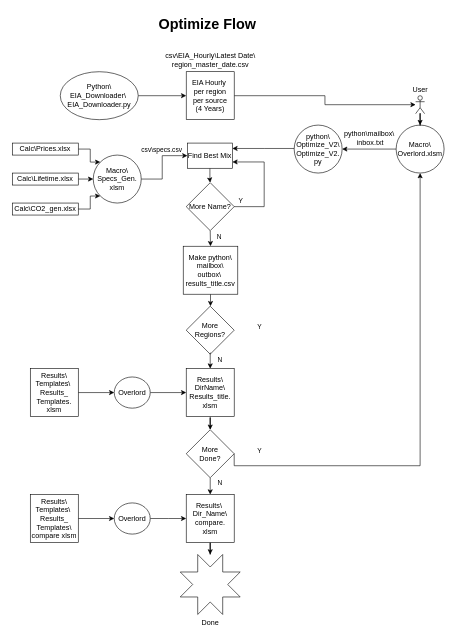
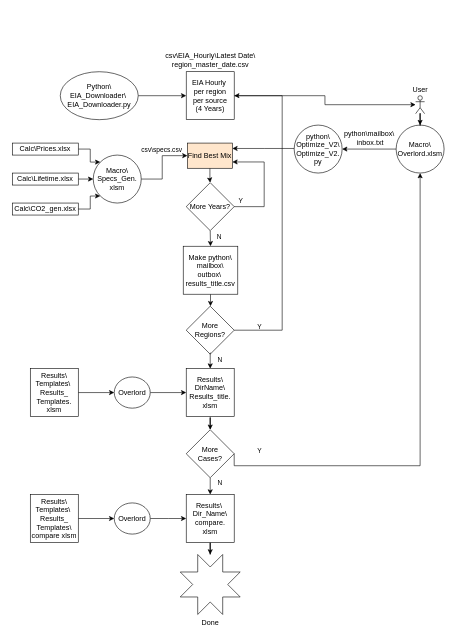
node "Optimize Flow": removed
node "Find Best Mix": fillcolor #ffffff -> #ffe6cc
node "More Name?": label "More Name?" -> "More Years?"
edge "More Regions?" -> "EIA Hourly per region per source (4 Years)": added
node "More Done?": label "More Done?" -> "More Cases?"
